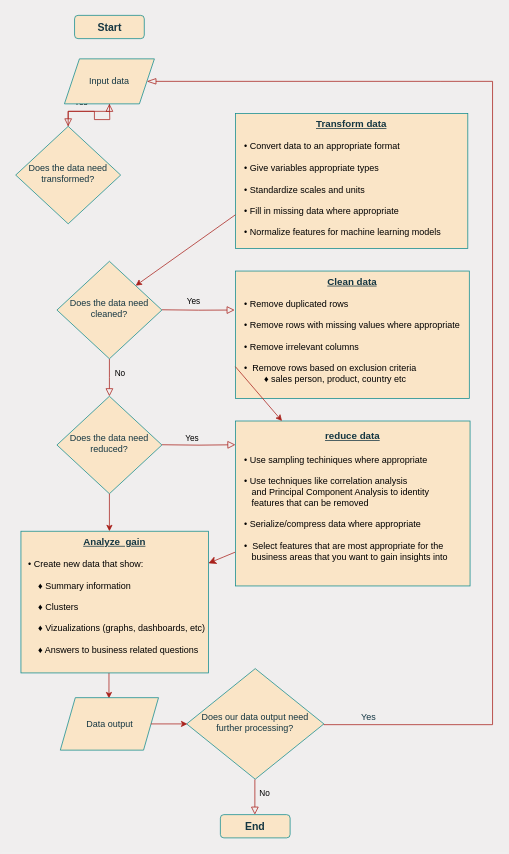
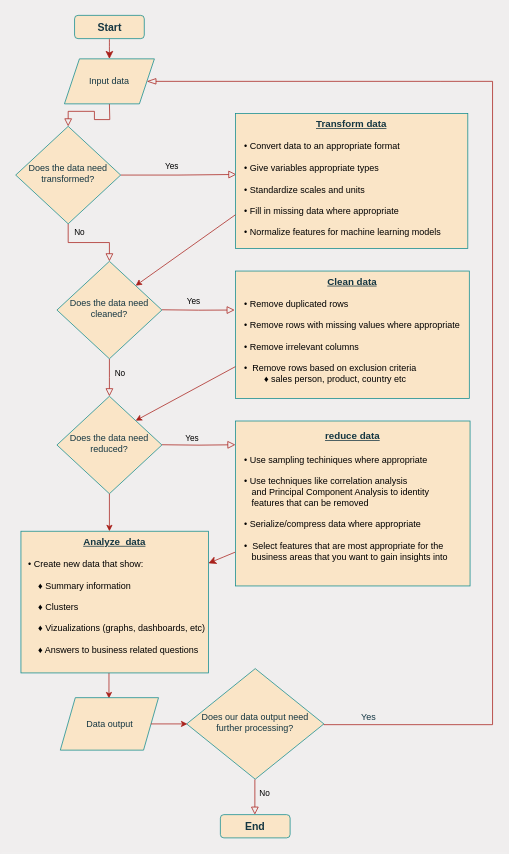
edge "Start" -> "Input data": added
edge "Does the data need transformed?" -> "Input data": now "Does the data need transformed?" -> "Transform data"
edge "Does the data need transformed?" -> "Does the data need cleaned?": added, label "No"
edge "Clean data" -> "reduce data": now "Clean data" -> "Does the data need reduced?"
node "Analyze gain": label "Analyze gain" -> "Analyze data"
